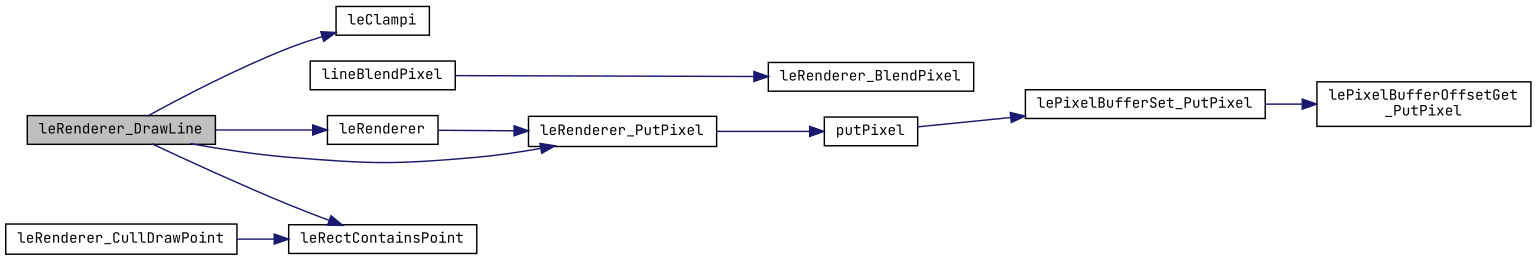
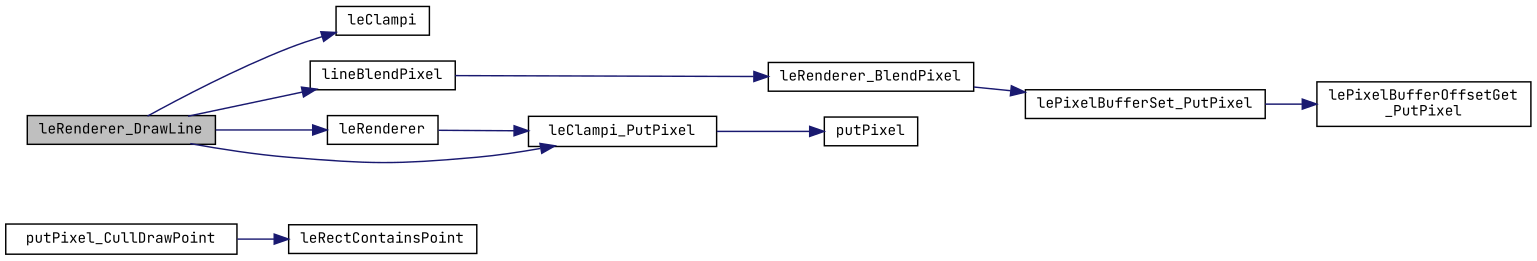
edge "putPixel" -> "lePixelBufferSet_PutPixel": now "leRenderer_BlendPixel" -> "lePixelBufferSet_PutPixel"
node "leRenderer_PutPixel": label "leRenderer_PutPixel" -> "leClampi_PutPixel"
edge "leRenderer_DrawLine" -> "leRectContainsPoint": now "leRenderer_DrawLine" -> "lineBlendPixel"
node "leRenderer_CullDrawPoint": label "leRenderer_CullDrawPoint" -> "putPixel_CullDrawPoint"
